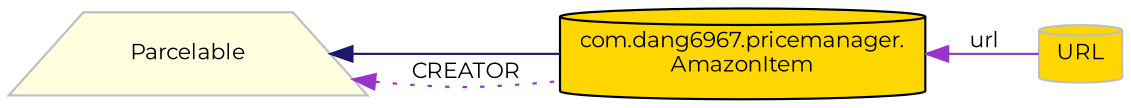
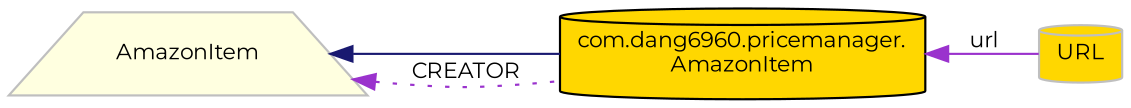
node "Parcelable": label "Parcelable" -> "AmazonItem"
node "com.dang6967.pricemanager. AmazonItem": label "com.dang6967.pricemanager. AmazonItem" -> "com.dang6960.pricemanager. AmazonItem"
